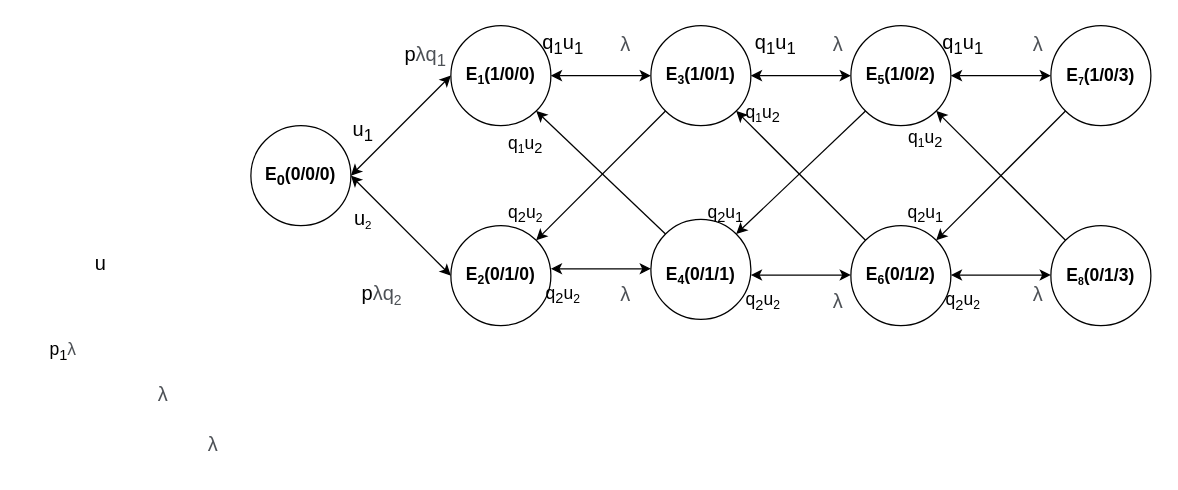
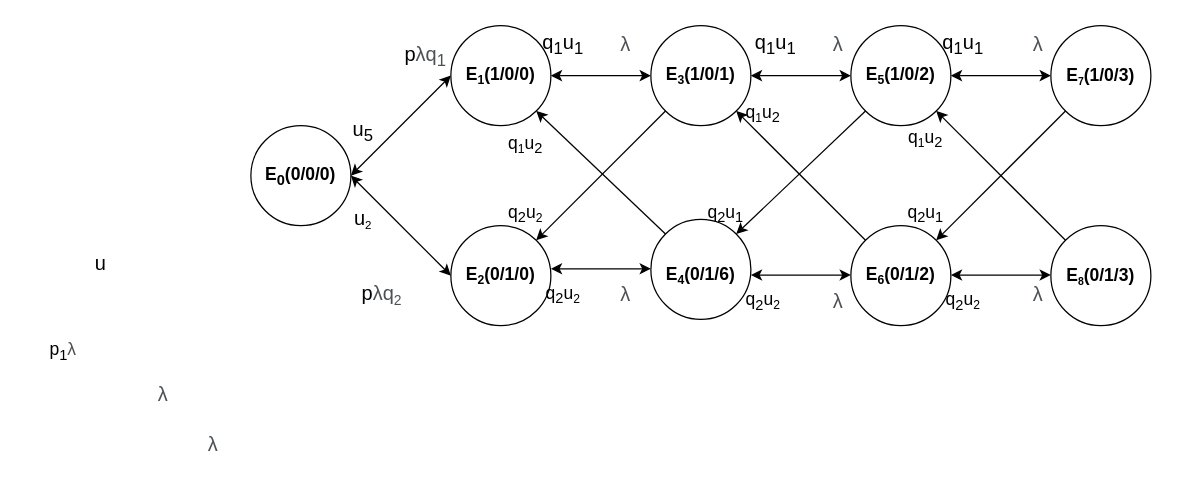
node "u1": label "u1" -> "u5"
node "E4(0/1/1)": label "E4(0/1/1)" -> "E4(0/1/6)"
